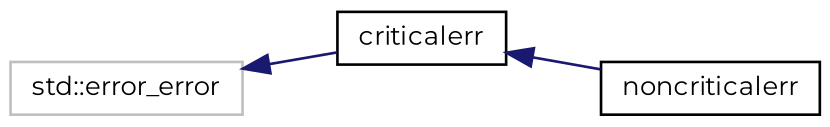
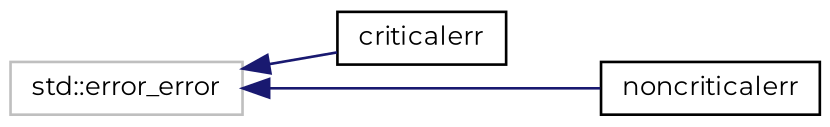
edge "noncriticalerr" -> "criticalerr": now "noncriticalerr" -> "std::error_error"
